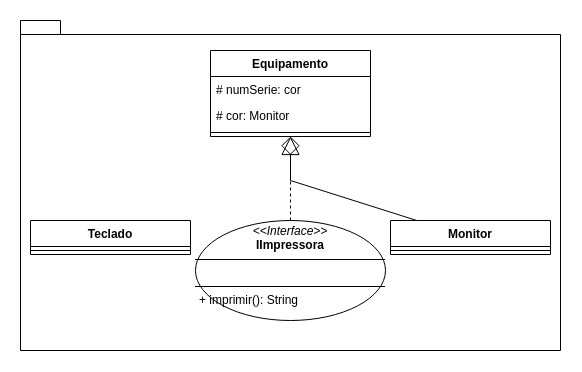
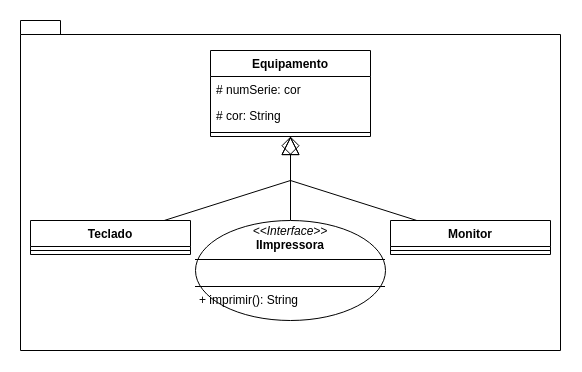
node "# cor: Monitor": label "# cor: Monitor" -> "# cor: String"
edge "Teclado" -> "Equipamento": added
edge "<<Interface>> IImpressora + imprimir(): String" -> "Equipamento": style dashed -> solid
